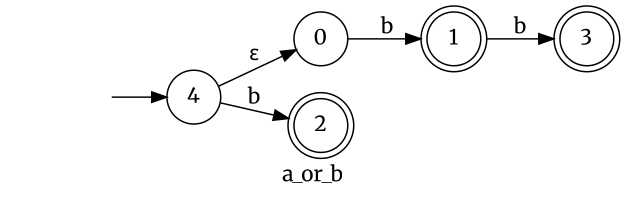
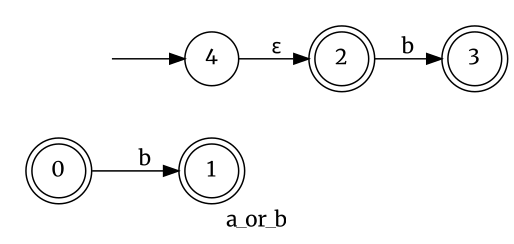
node "0": shape circle -> doublecircle
edge "1" -> "3": now "2" -> "3"
edge "4" -> "0": removed, label "ε"
edge "4" -> "2": label "b" -> "ε"
